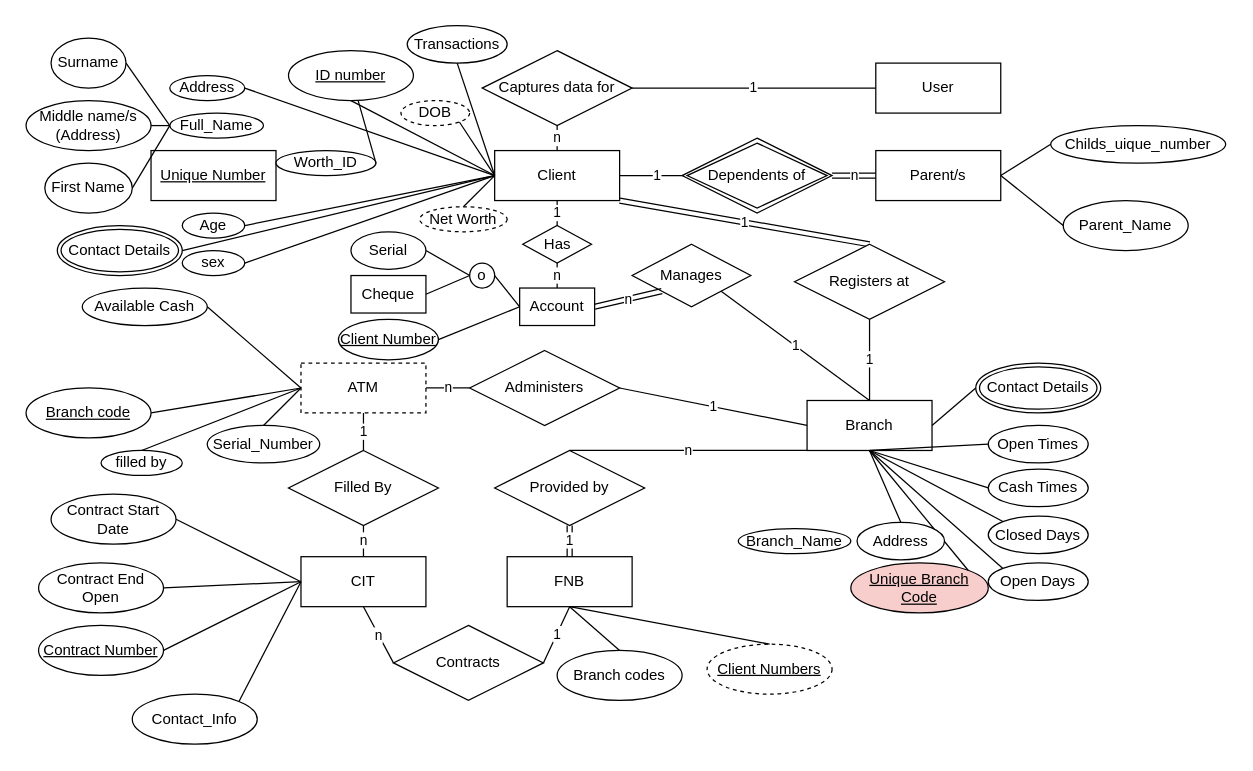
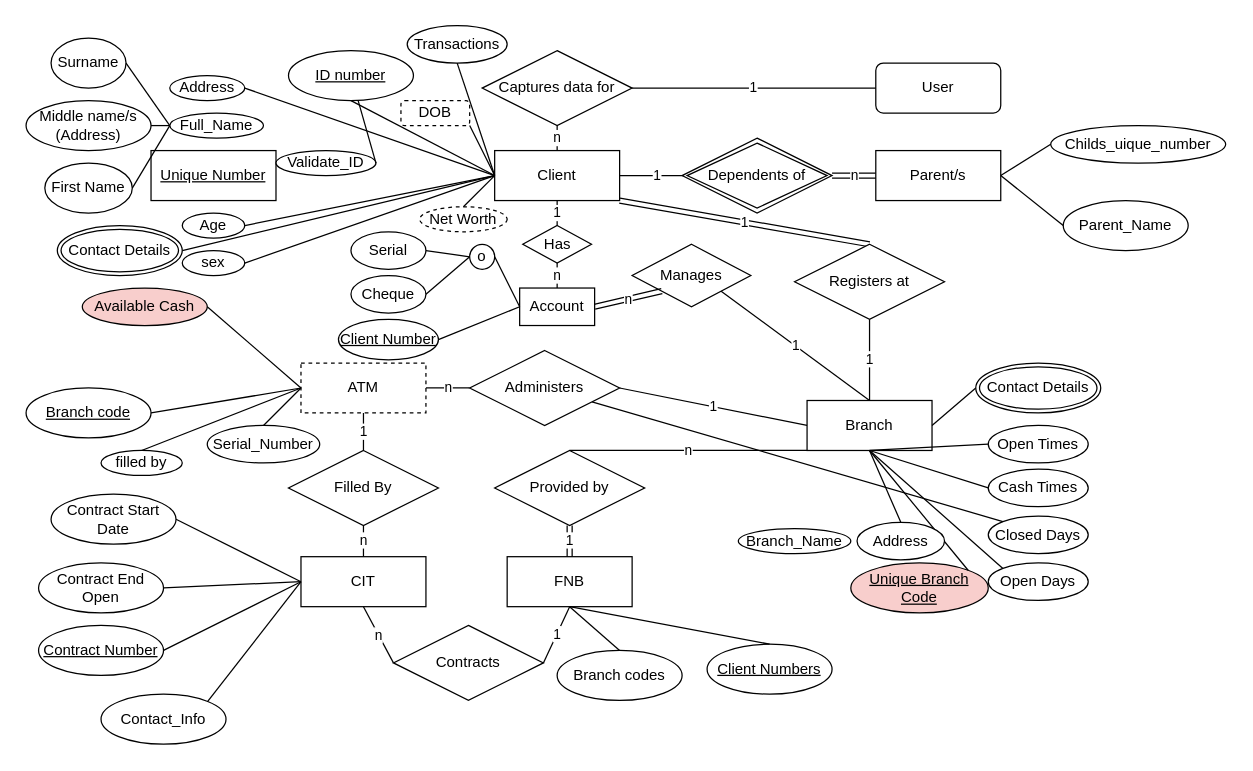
node "User": shape rectangle -> rounded rectangle
node "DOB": shape ellipse -> rounded rectangle
node "Worth_ID": label "Worth_ID" -> "Validate_ID"
node "o": moved (482, 276) -> (482, 257)
node "Cheque": shape rectangle -> ellipse
node "Available Cash": fillcolor #ffffff -> #f8cecc
edge "Branch" -- "Closed Days": now "Administers" -- "Closed Days"
node "Client Numbers": style dashed -> solid
node "Contact_Info": moved (194, 719) -> (163, 719)
